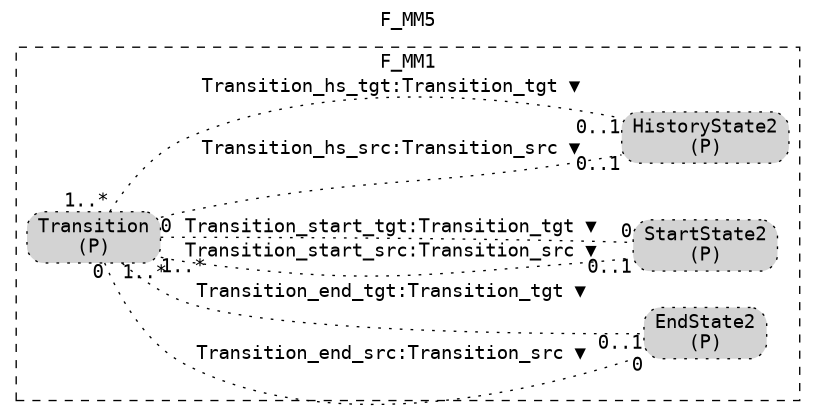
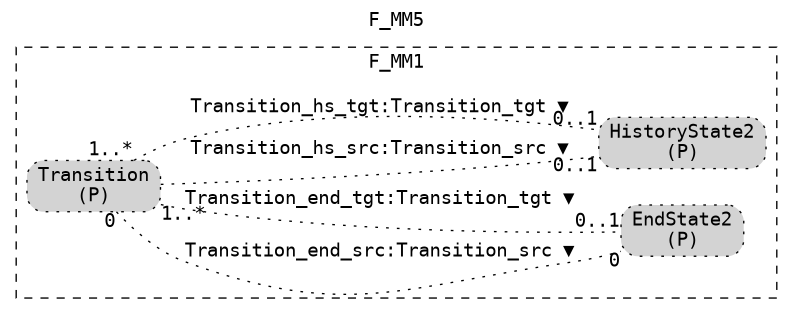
node "StartState2": removed
